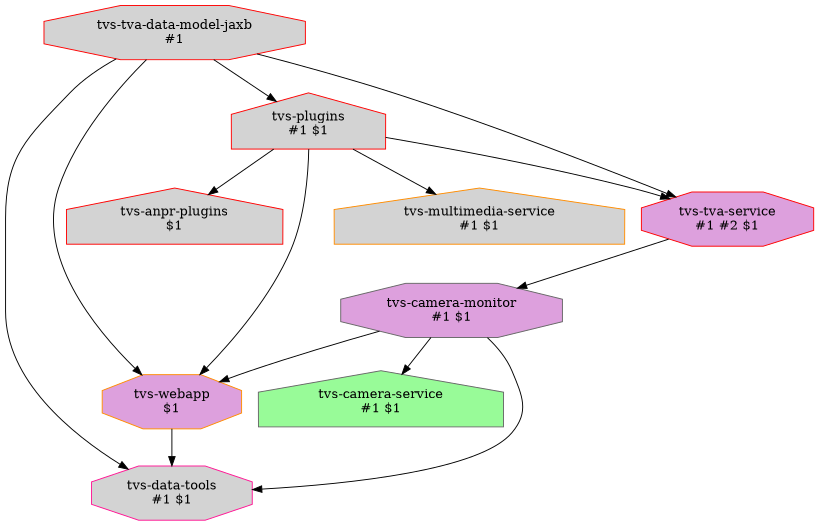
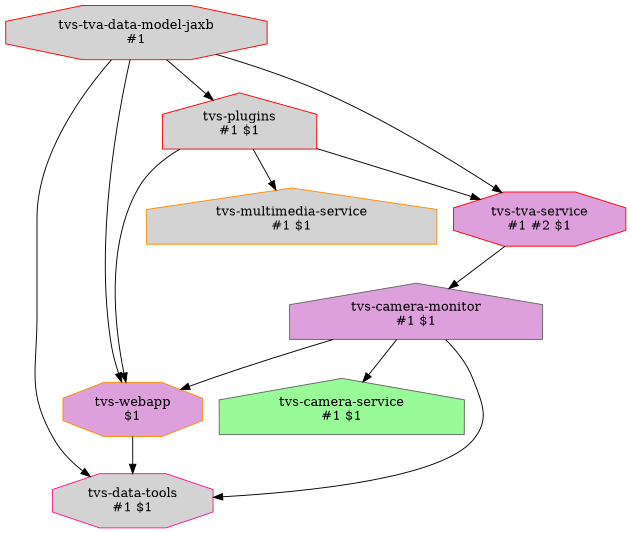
node "tvs-anpr-plugins $1": removed
node "tvs-camera-monitor #1 $1": shape octagon -> house
